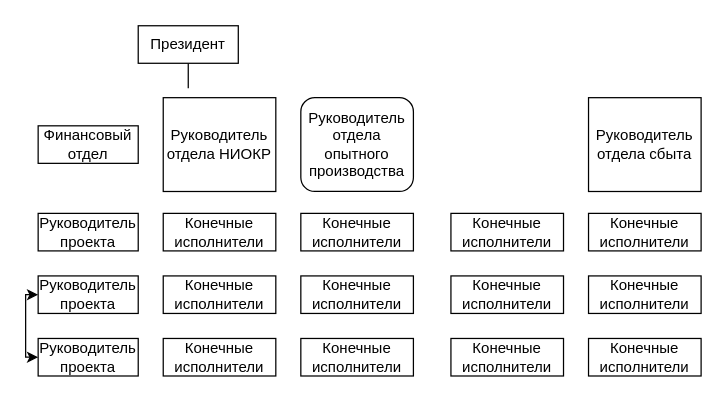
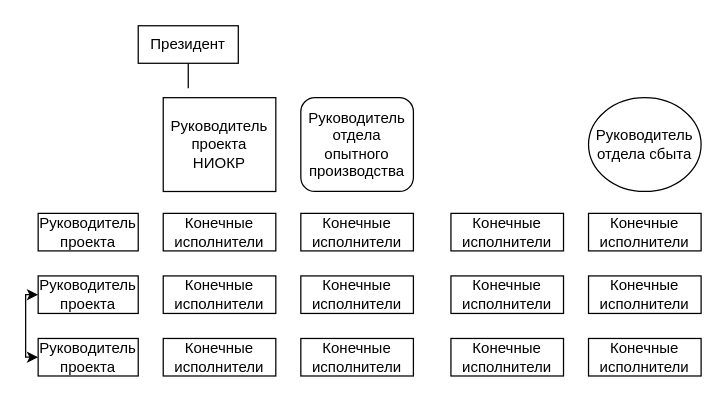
node "Финансовый отдел": removed
node "Руководитель отдела НИОКР": label "Руководитель отдела НИОКР" -> "Руководитель проекта НИОКР"
node "Руководитель отдела сбыта": shape rectangle -> ellipse
